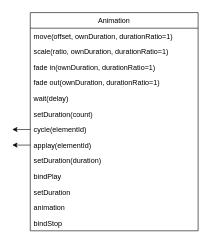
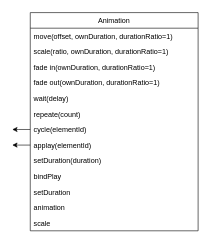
node "setDuration(count)": label "setDuration(count)" -> "repeate(count)"
node "bindStop": label "bindStop" -> "scale"
